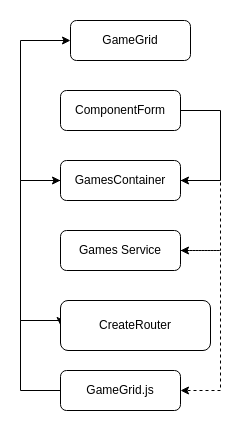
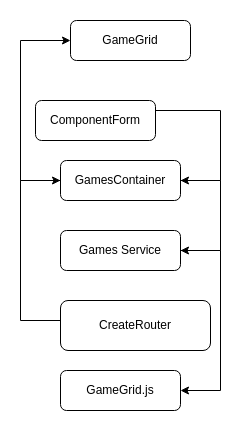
node "ComponentForm": moved (121, 111) -> (96, 121)
edge "GamesContainer" -> "Games Service": style dashed -> solid
edge "Games Service" -> "GameGrid.js": style dashed -> solid
edge "GameGrid.js" -> "CreateRouter": removed
